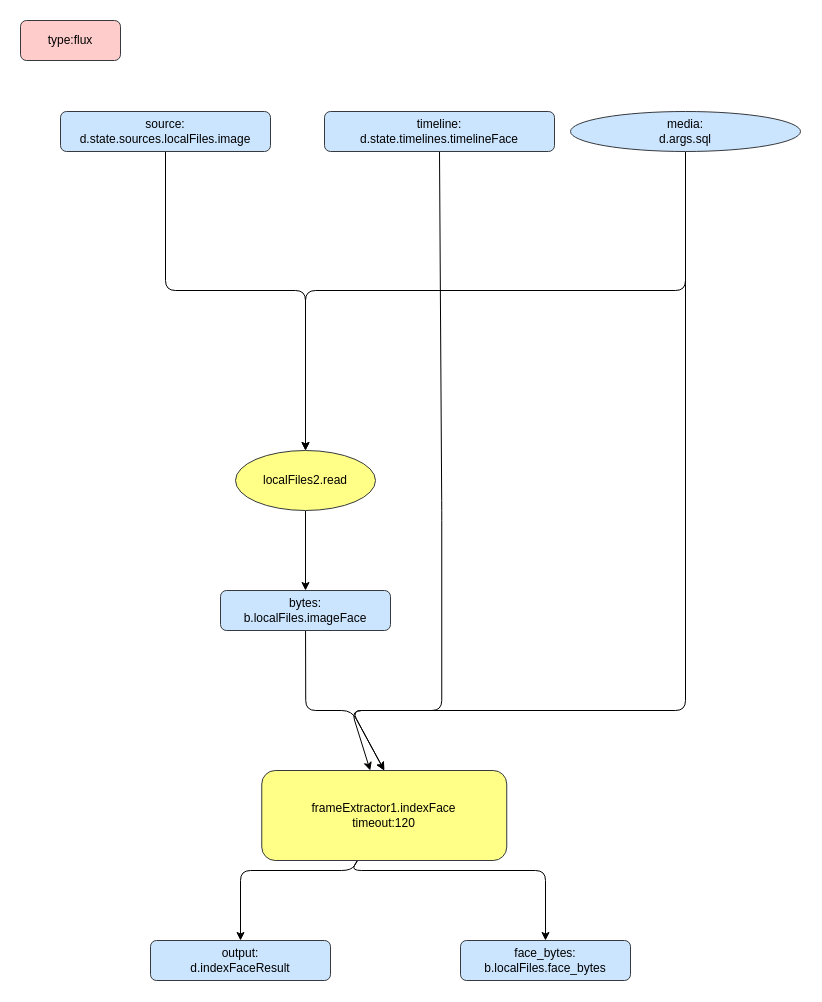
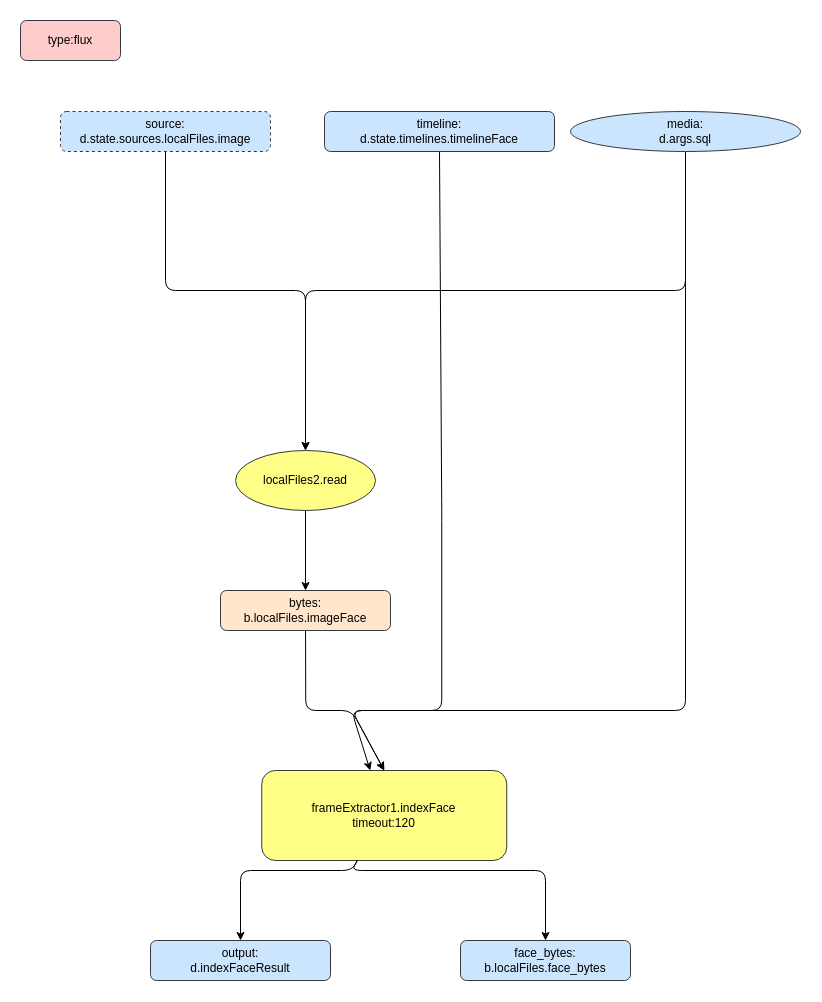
node "source: d.state.sources.localFiles.image": style solid -> dashed
node "bytes: b.localFiles.imageFace": fillcolor #cce5ff -> #ffe6cc
